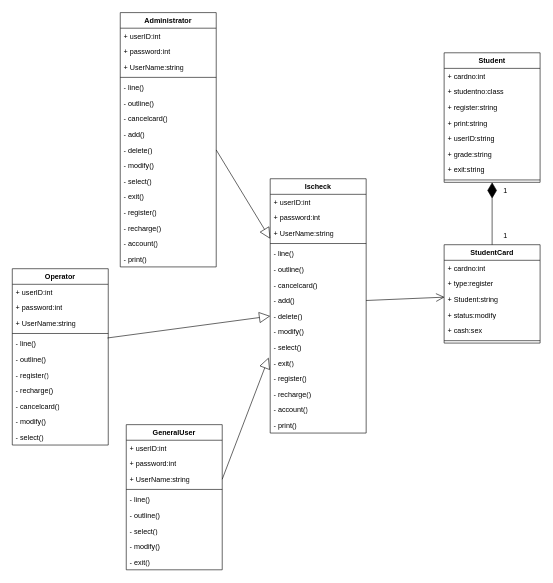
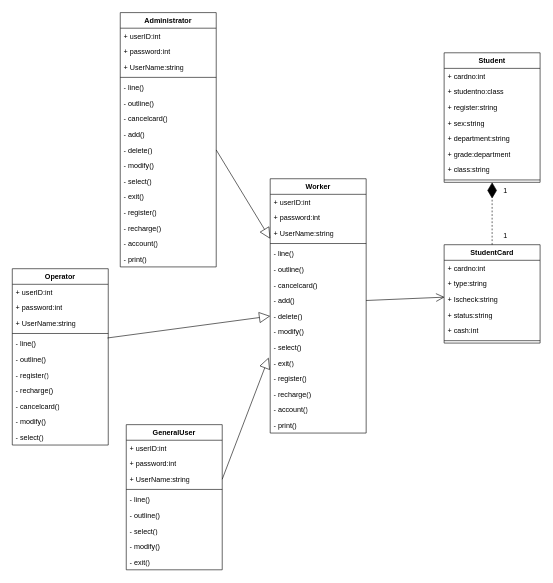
node "+ print:string": label "+ print:string" -> "+ sex:string"
node "+ userID:string": label "+ userID:string" -> "+ department:string"
node "+ grade:string": label "+ grade:string" -> "+ grade:department"
node "+ exit:string": label "+ exit:string" -> "+ class:string"
node "Ischeck": label "Ischeck" -> "Worker"
edge "StudentCard" -> "Student": style solid -> dashed
node "+ type:register": label "+ type:register" -> "+ type:string"
node "+ Student:string": label "+ Student:string" -> "+ Ischeck:string"
node "+ status:modify": label "+ status:modify" -> "+ status:string"
node "+ cash:sex": label "+ cash:sex" -> "+ cash:int"
